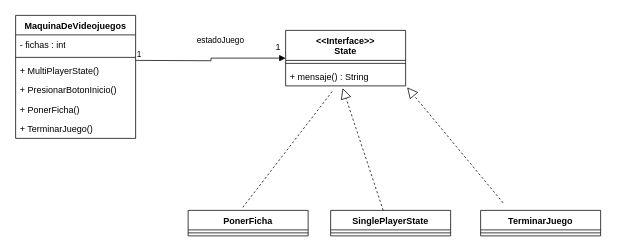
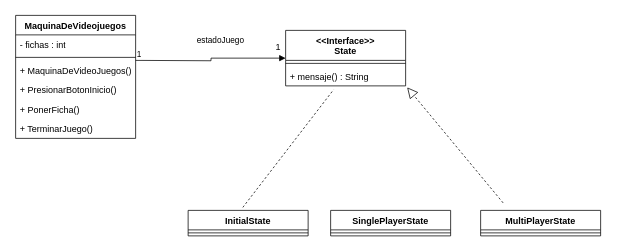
node "+ MultiPlayerState()": label "+ MultiPlayerState()" -> "+ MaquinaDeVideoJuegos()"
edge "SinglePlayerState" -> "+ mensaje() : String": removed
node "PonerFicha": label "PonerFicha" -> "InitialState"
node "TerminarJuego": label "TerminarJuego" -> "MultiPlayerState"
